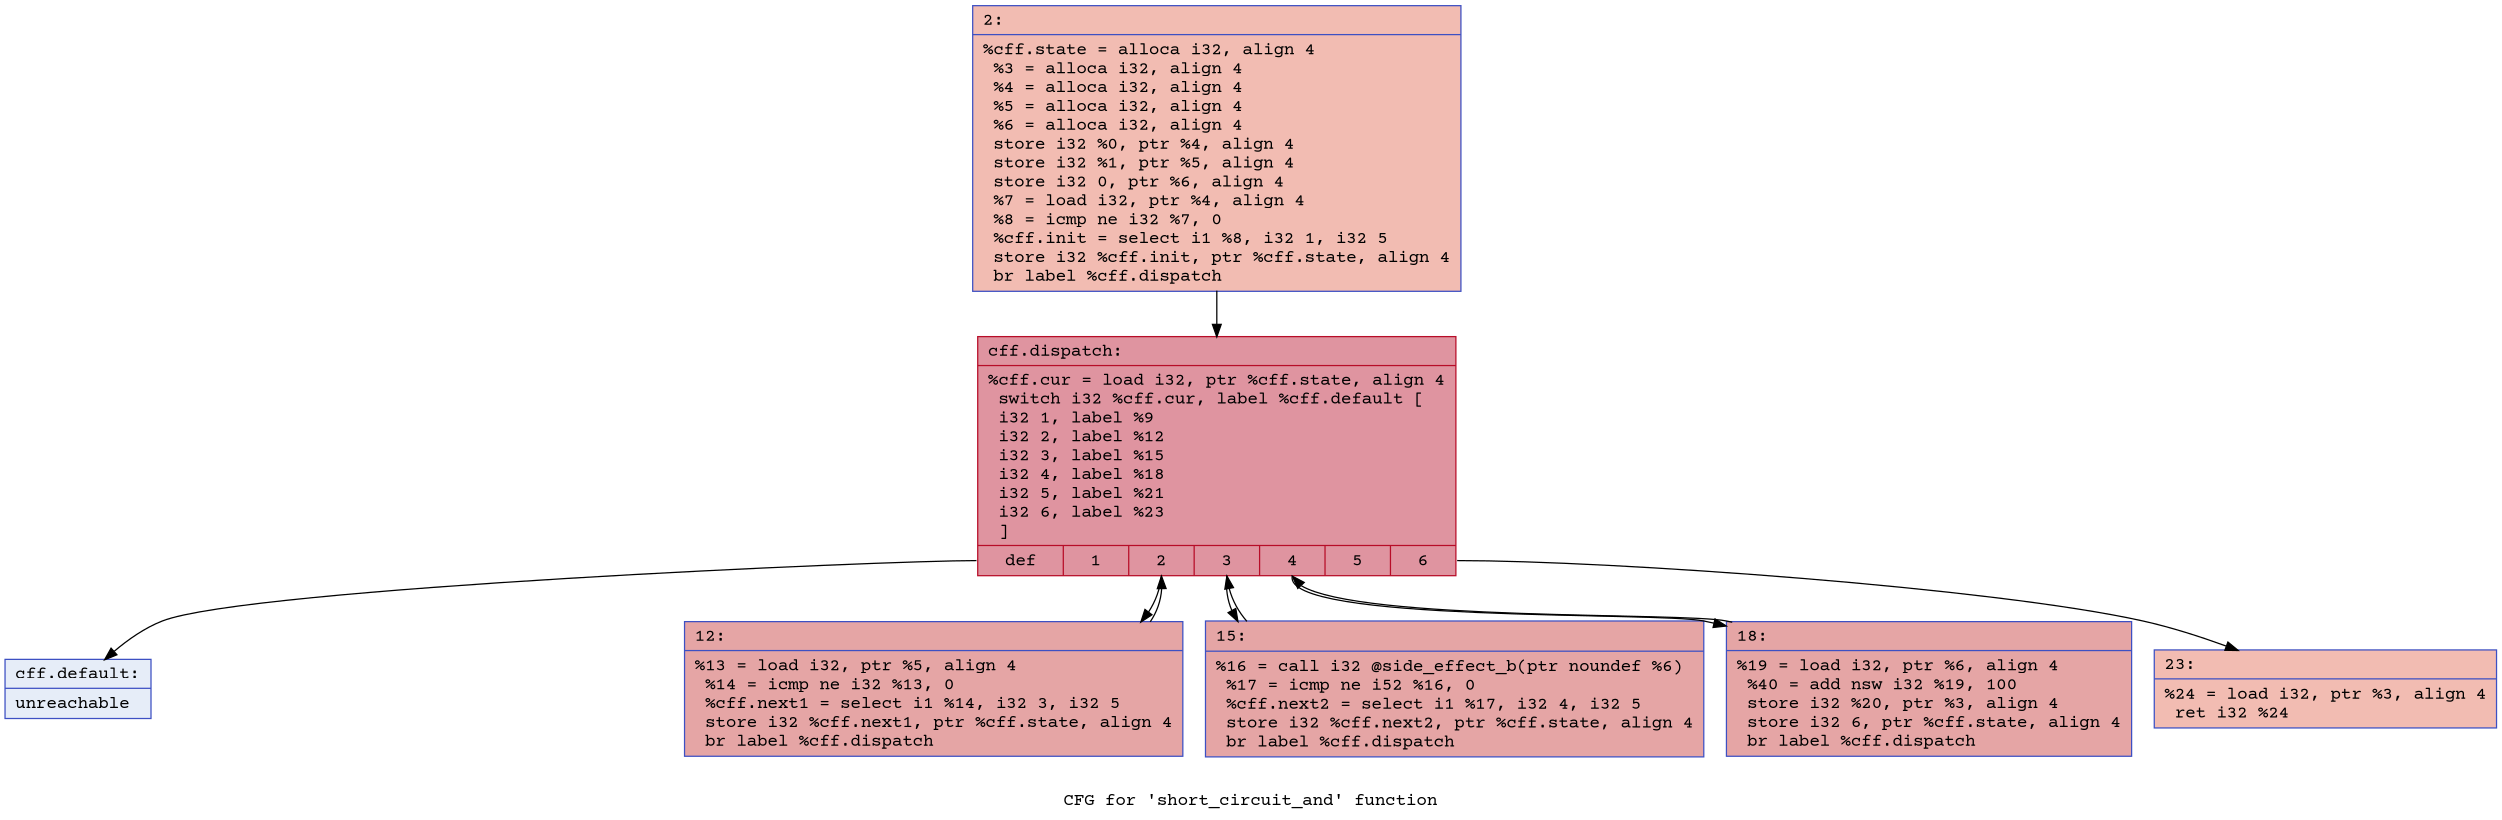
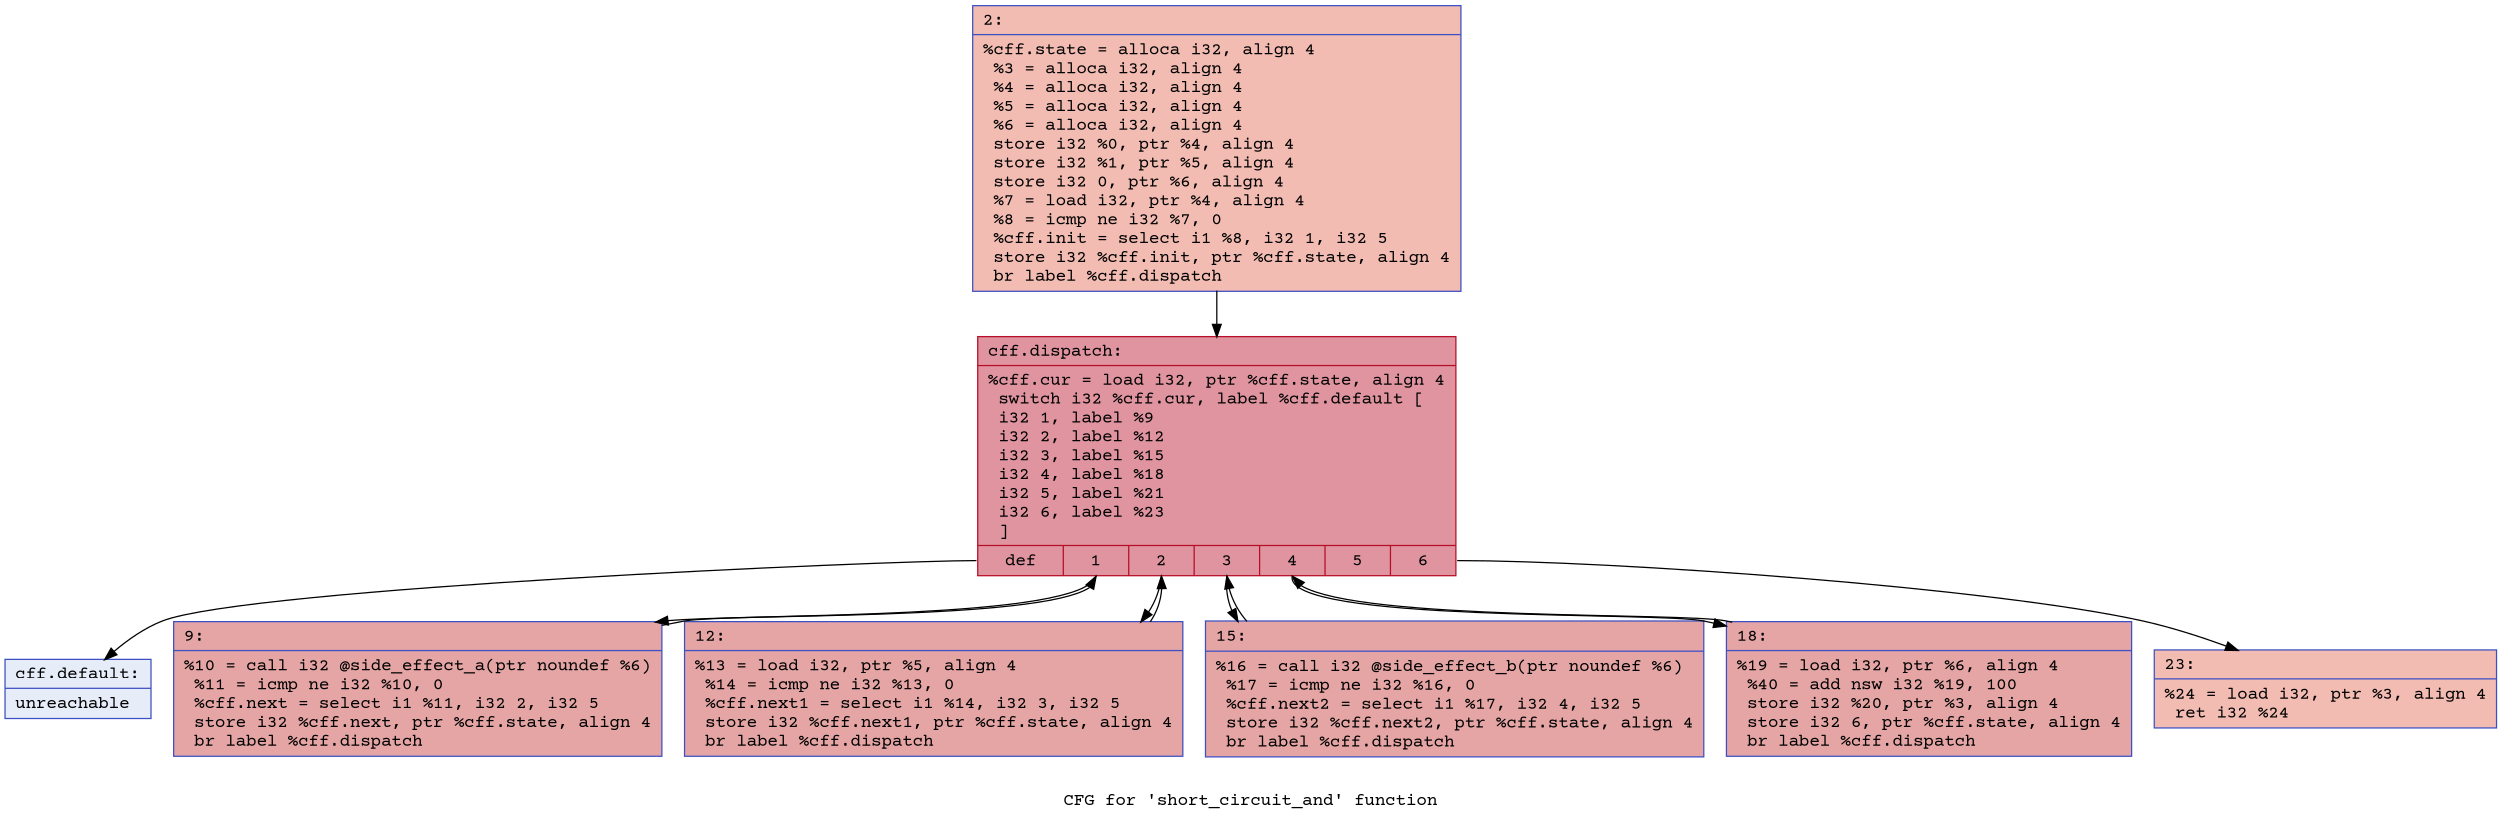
node "15:": text "%17 = icmp ne i52 %16, 0" -> "%17 = icmp ne i32 %16, 0"
node "9:": added
